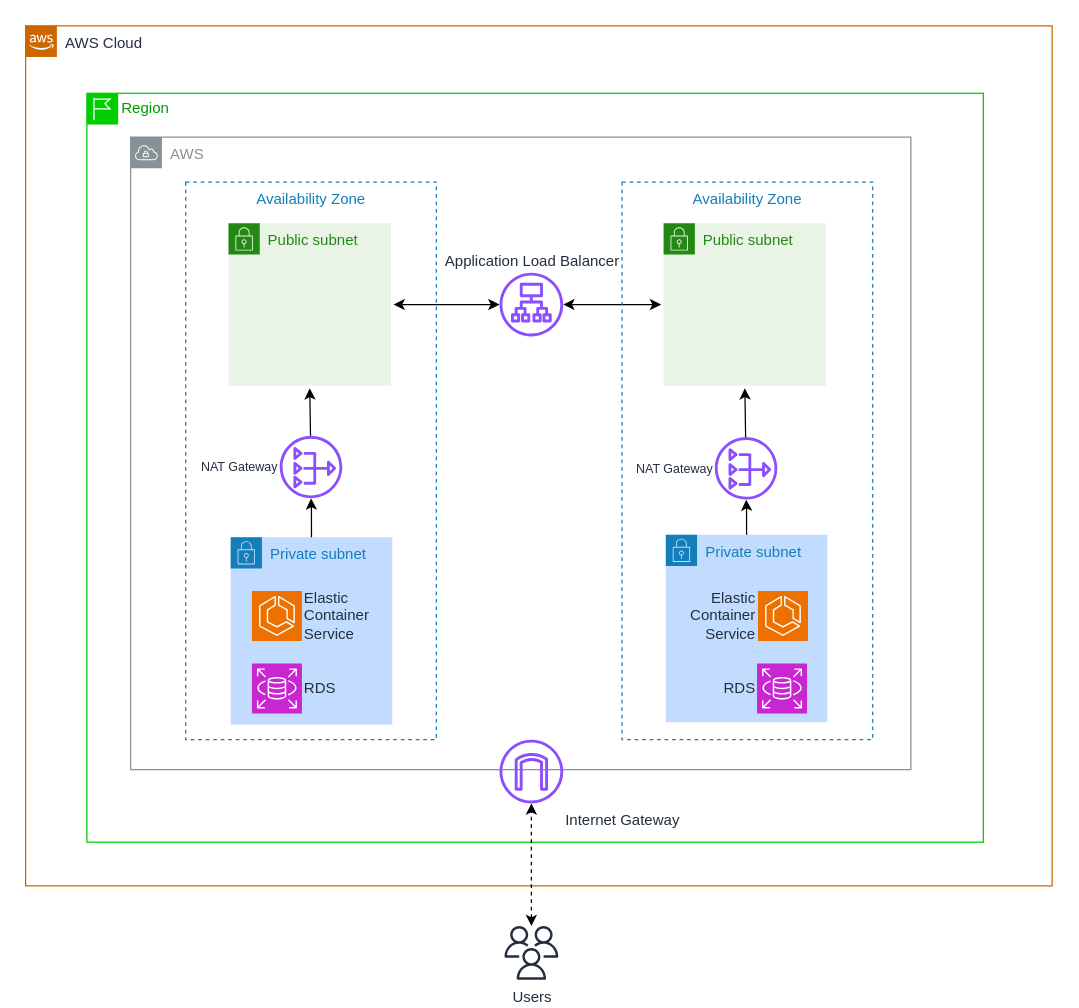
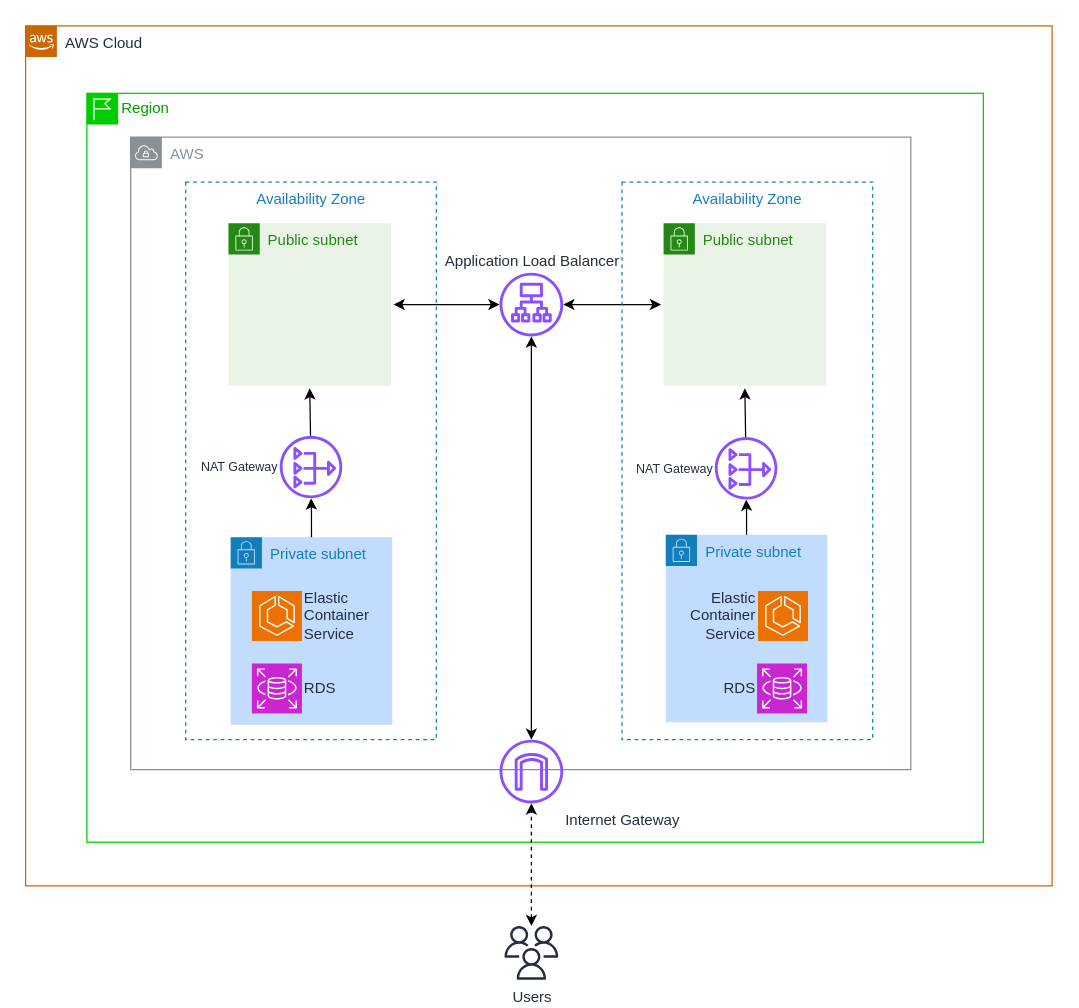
edge "Application Load Balancer" -- "Internet Gateway": added
